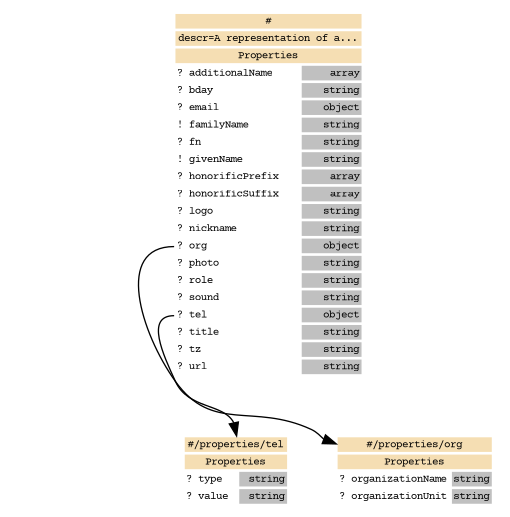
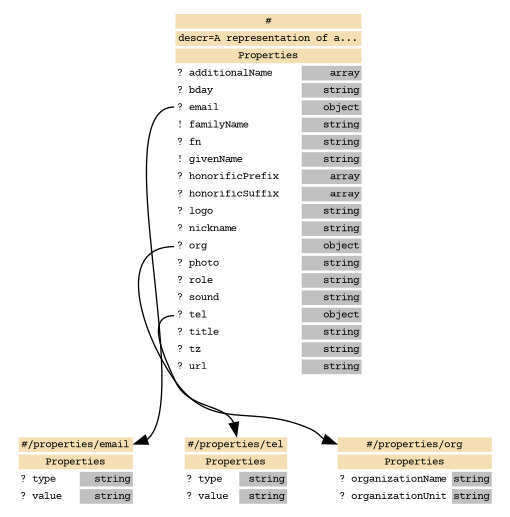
node "#/properties/email": added
